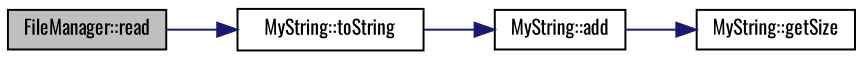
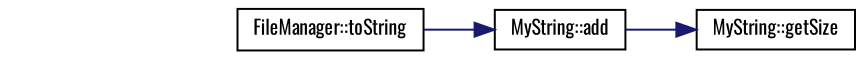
node "FileManager::read": removed
node "MyString::toString": label "MyString::toString" -> "FileManager::toString"
